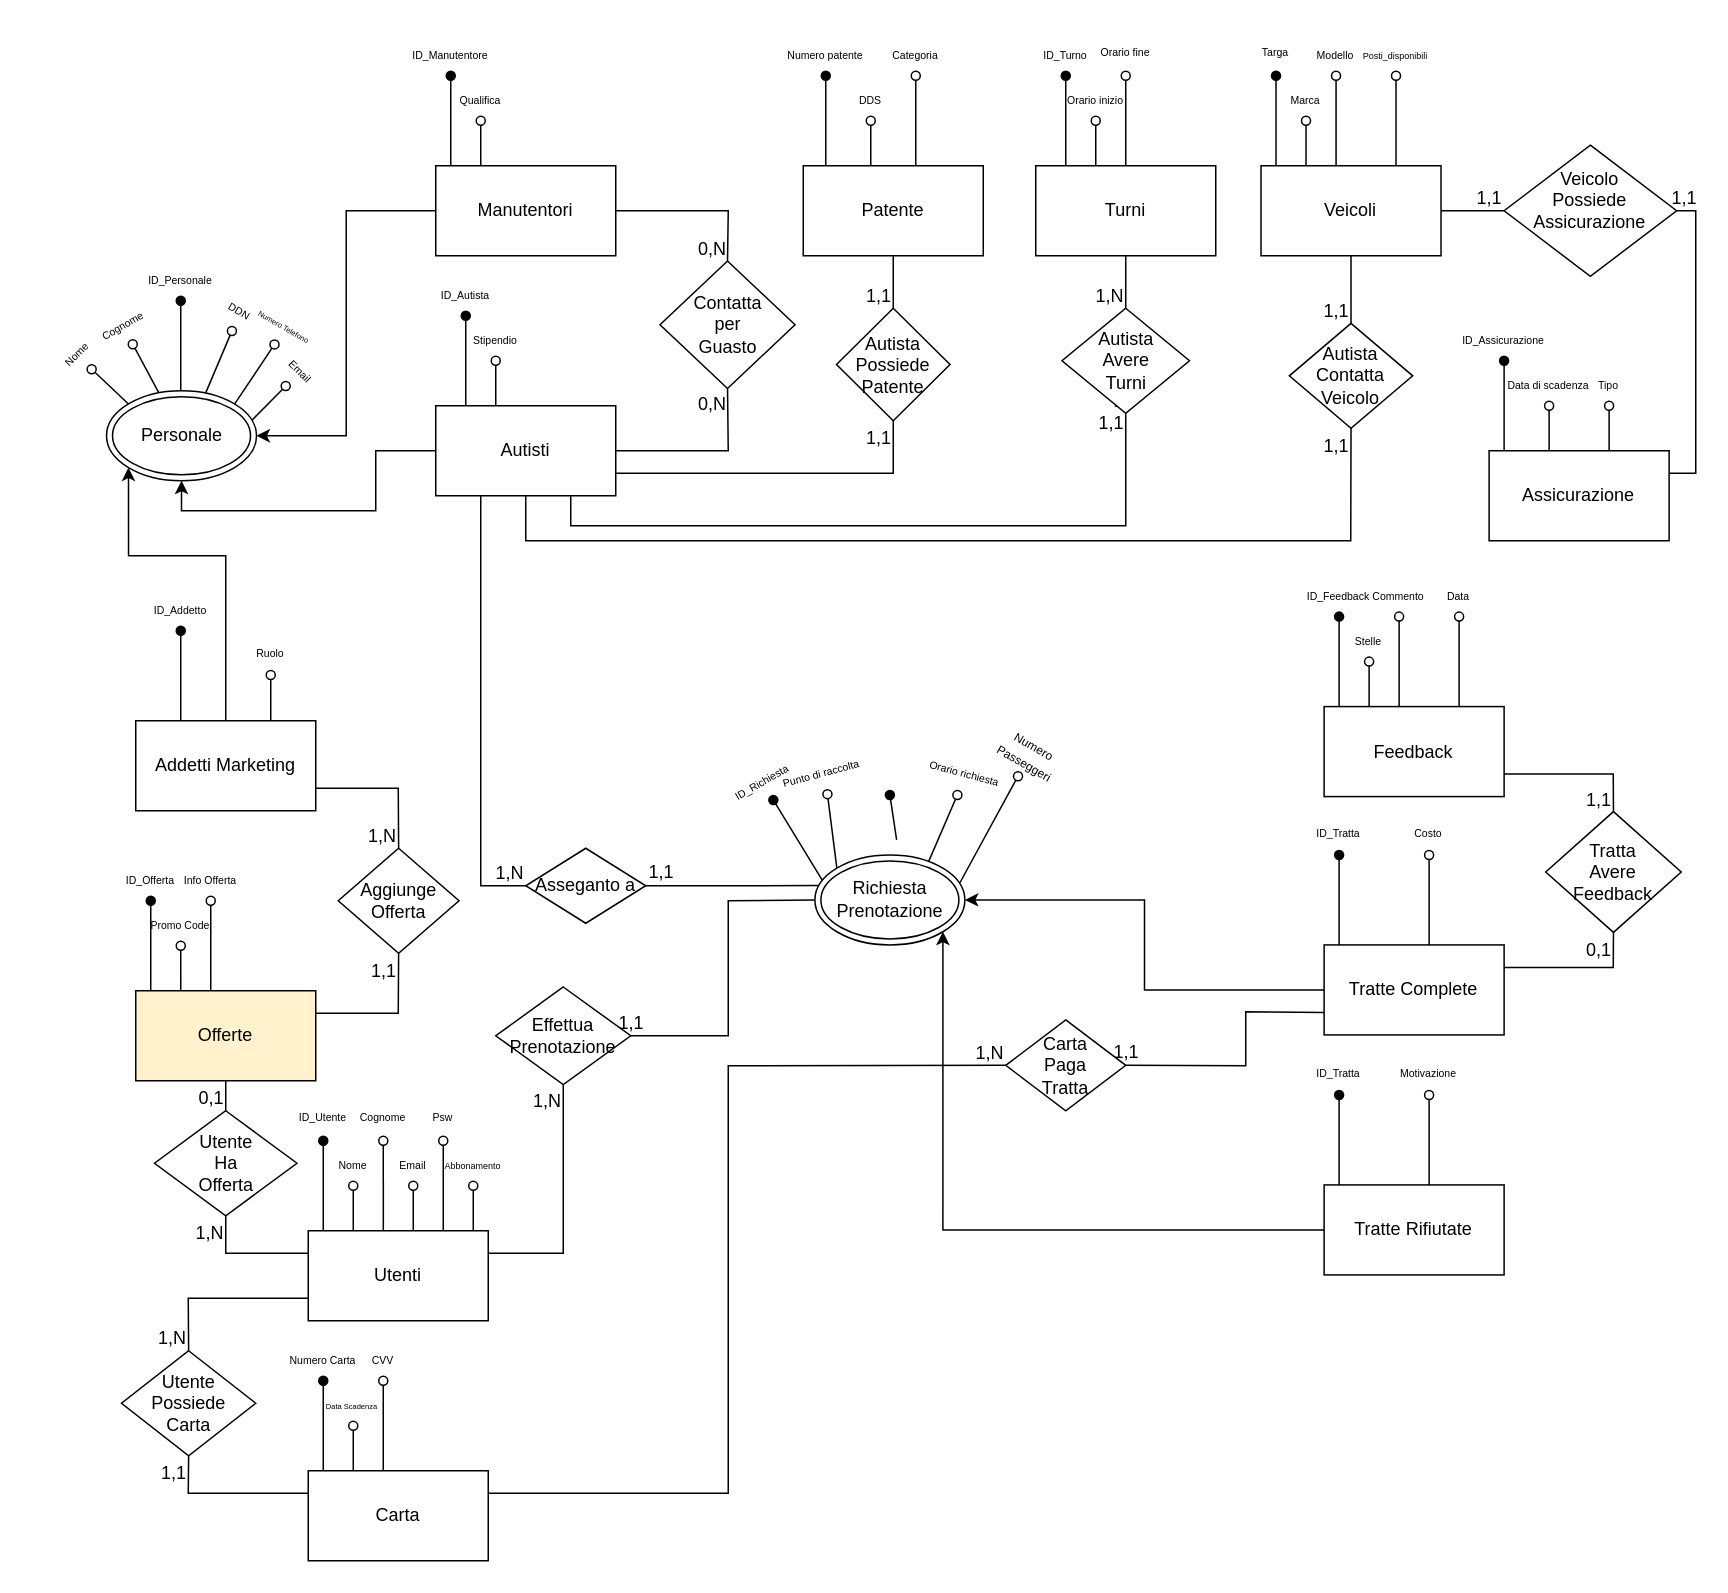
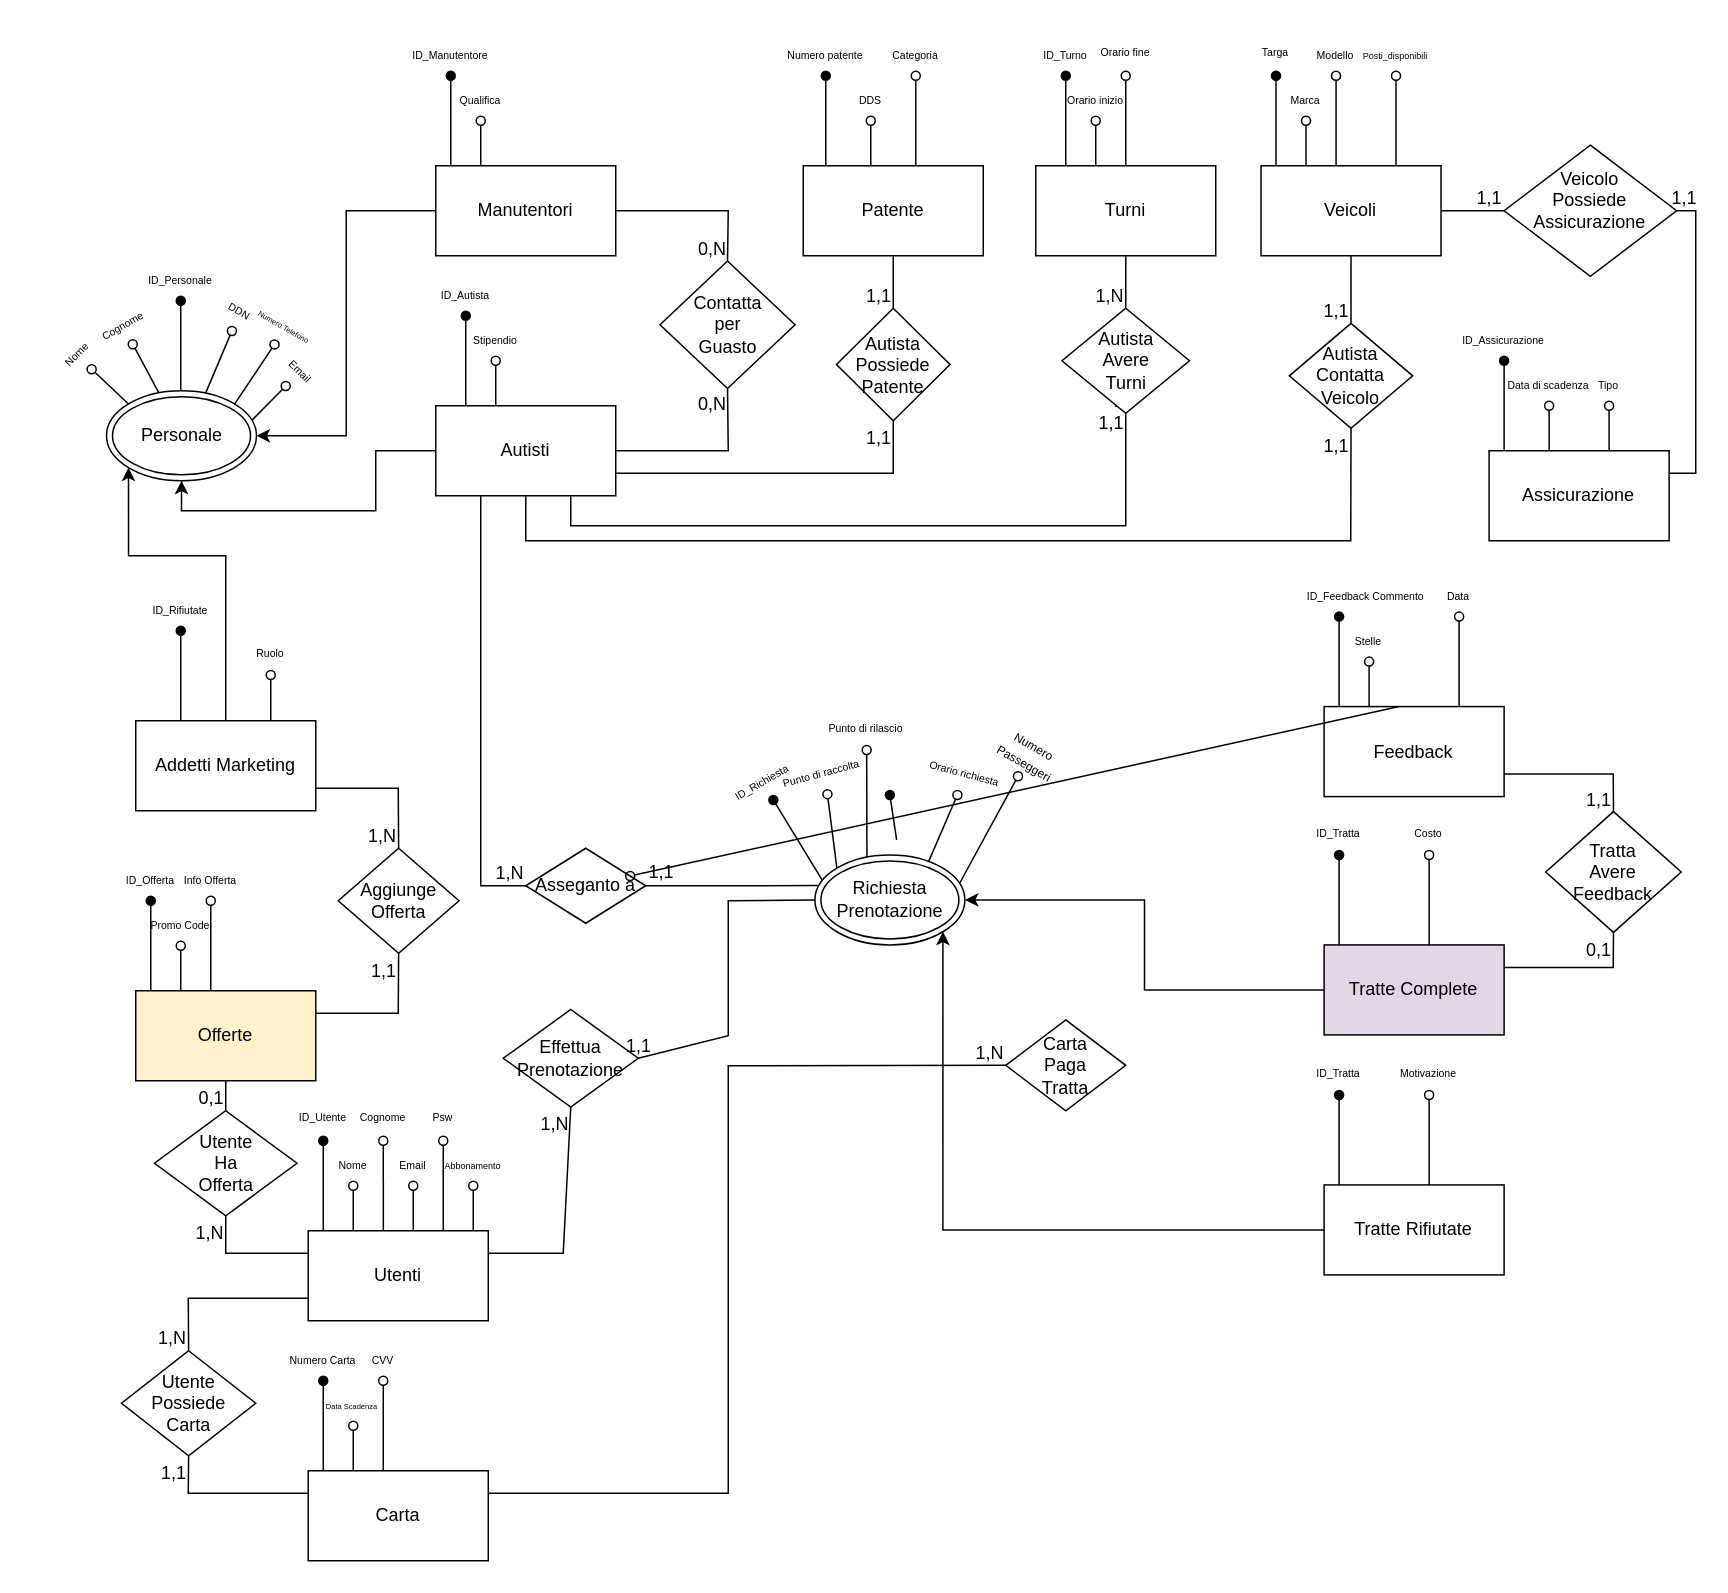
node "ID_Addetto": label "ID_Addetto" -> "ID_Rifiutate"
edge "Feedback" -> "Commento": now "Feedback" -> "Asseganto a"
node "Punto di rilascio": added
edge "Richiesta Prenotazione" -> "Punto di rilascio": added
node "Tratte Complete": fillcolor #ffffff -> #e1d5e7
node "Effettua Prenotazione": moved (563, 1036) -> (571, 1058)
edge "Tratte Complete" -- "Carta Paga Tratta": removed, label "1,1"
